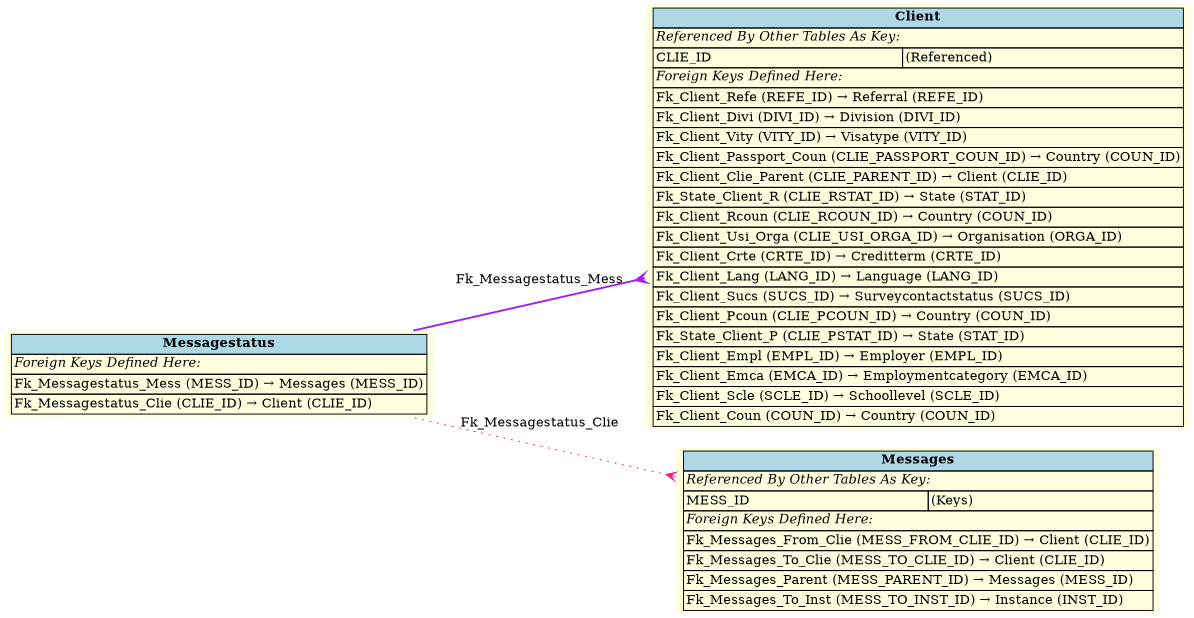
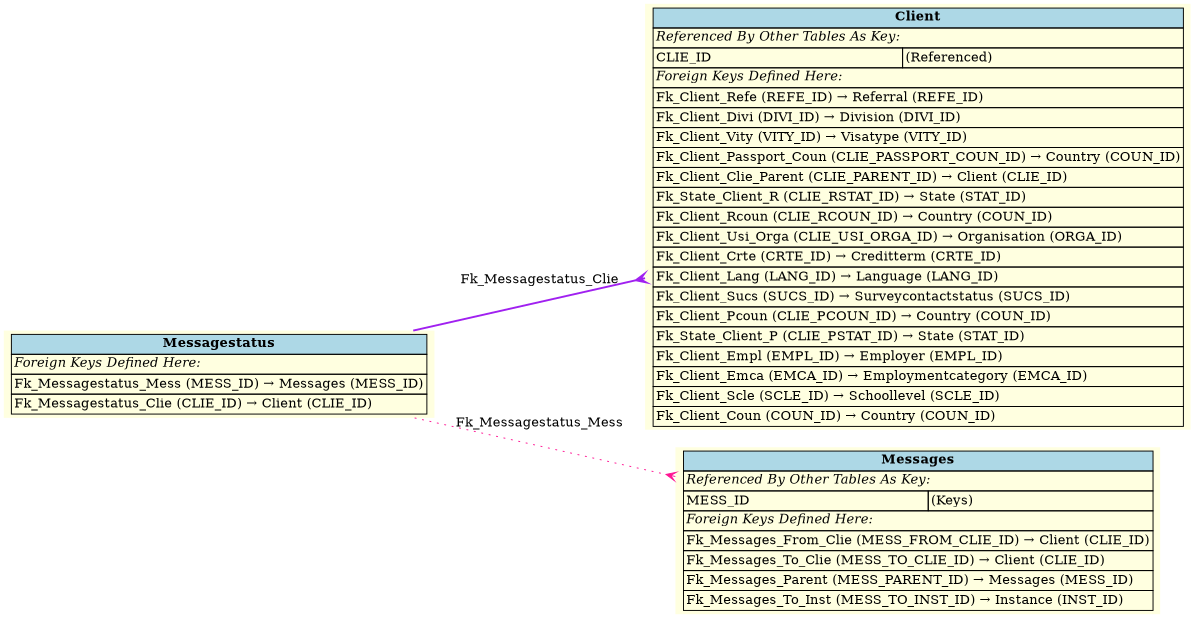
edge "Client" -- "Messagestatus": label " Fk_Messagestatus_Mess " -> " Fk_Messagestatus_Clie "
edge "Messagestatus" -- "Messages": label " Fk_Messagestatus_Clie " -> " Fk_Messagestatus_Mess "
